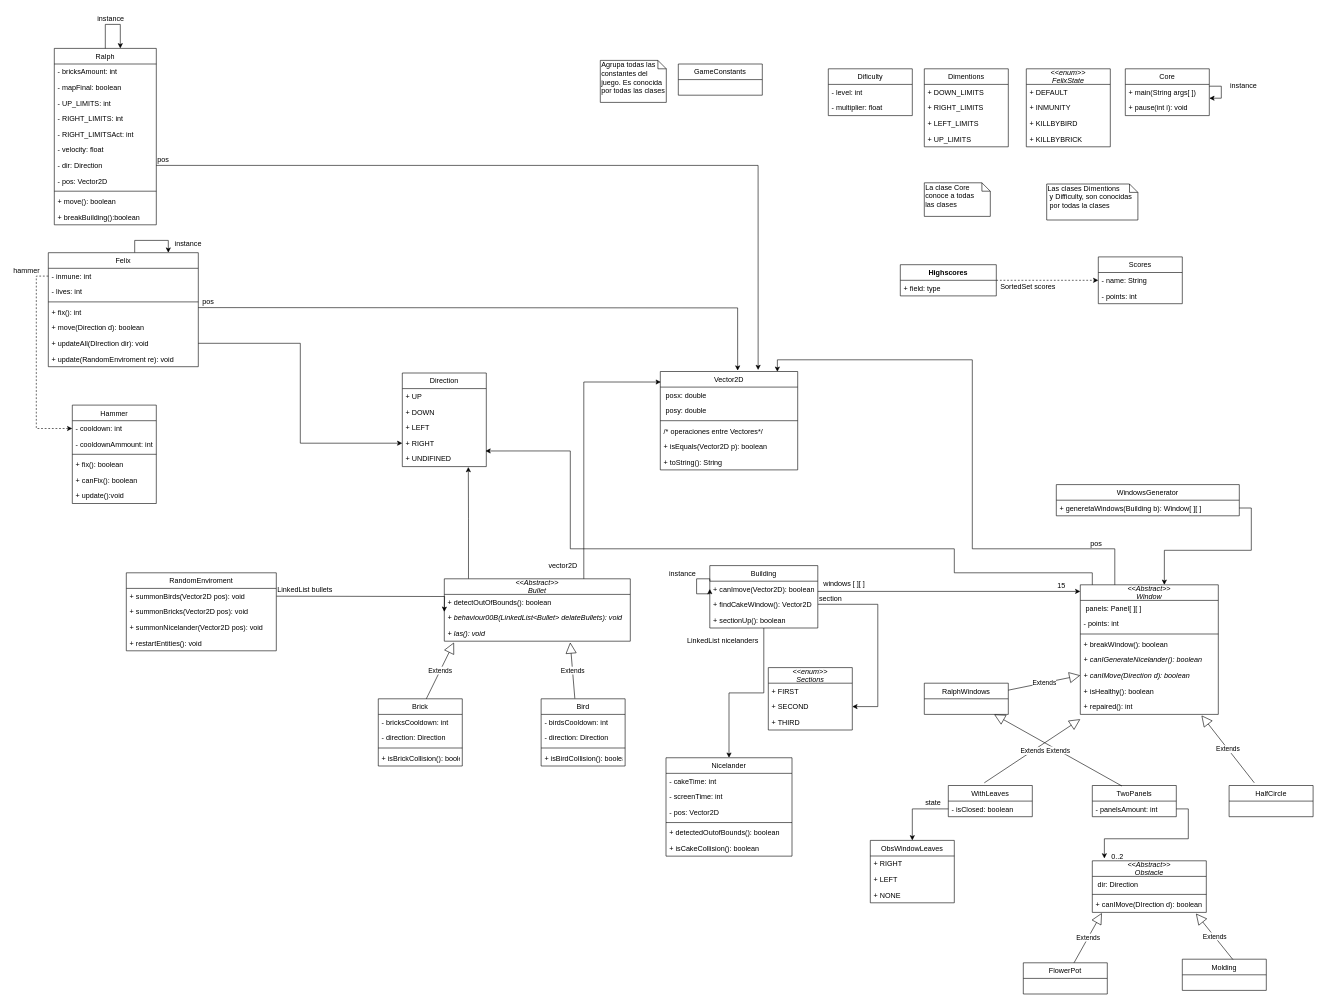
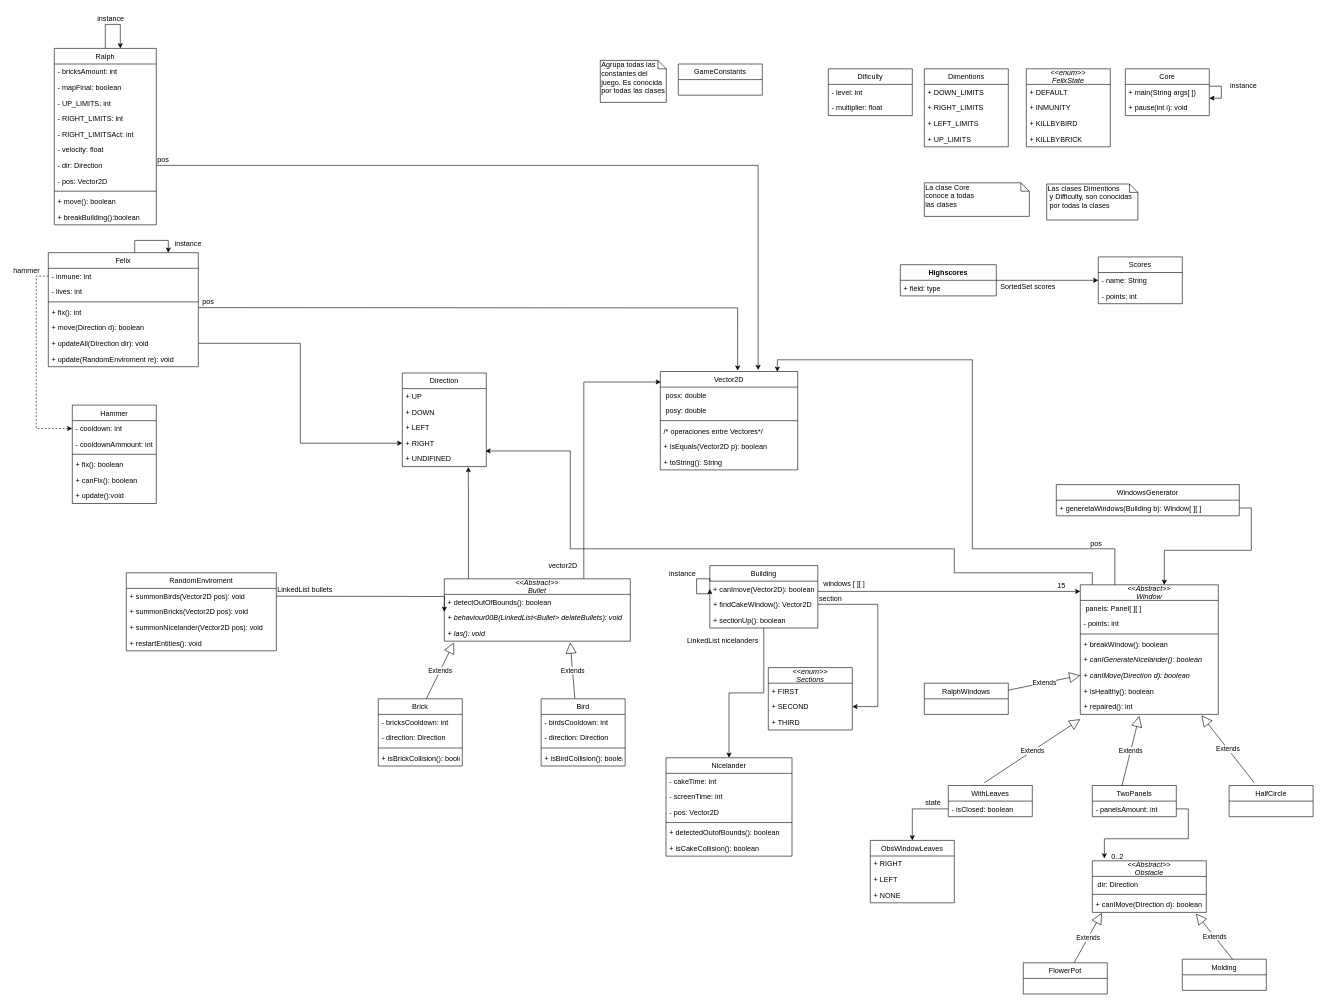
node "La clase Core conoce a todas las clases": size 66x34 -> 105x34
edge "Highscores" -> "Scores": style dashed -> solid
edge "TwoPanels" -> "RalphWindows": now "TwoPanels" -> "+ repaired(): int"
